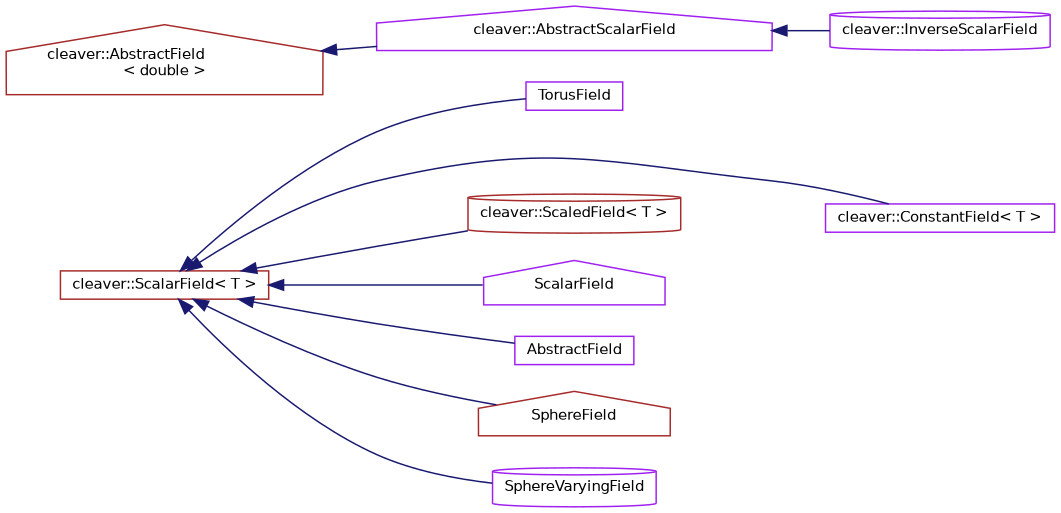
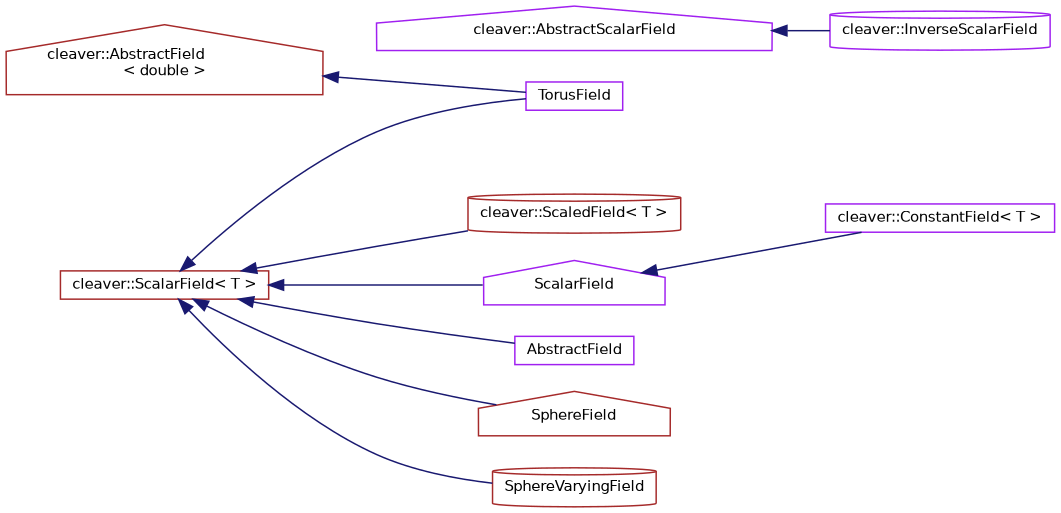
edge "cleaver::AbstractScalarField" -> "cleaver::AbstractField < double >": now "TorusField" -> "cleaver::AbstractField < double >"
edge "cleaver::ConstantField< T >" -> "cleaver::ScalarField< T >": now "cleaver::ConstantField< T >" -> "ScalarField"
node "SphereVaryingField": color purple -> brown
